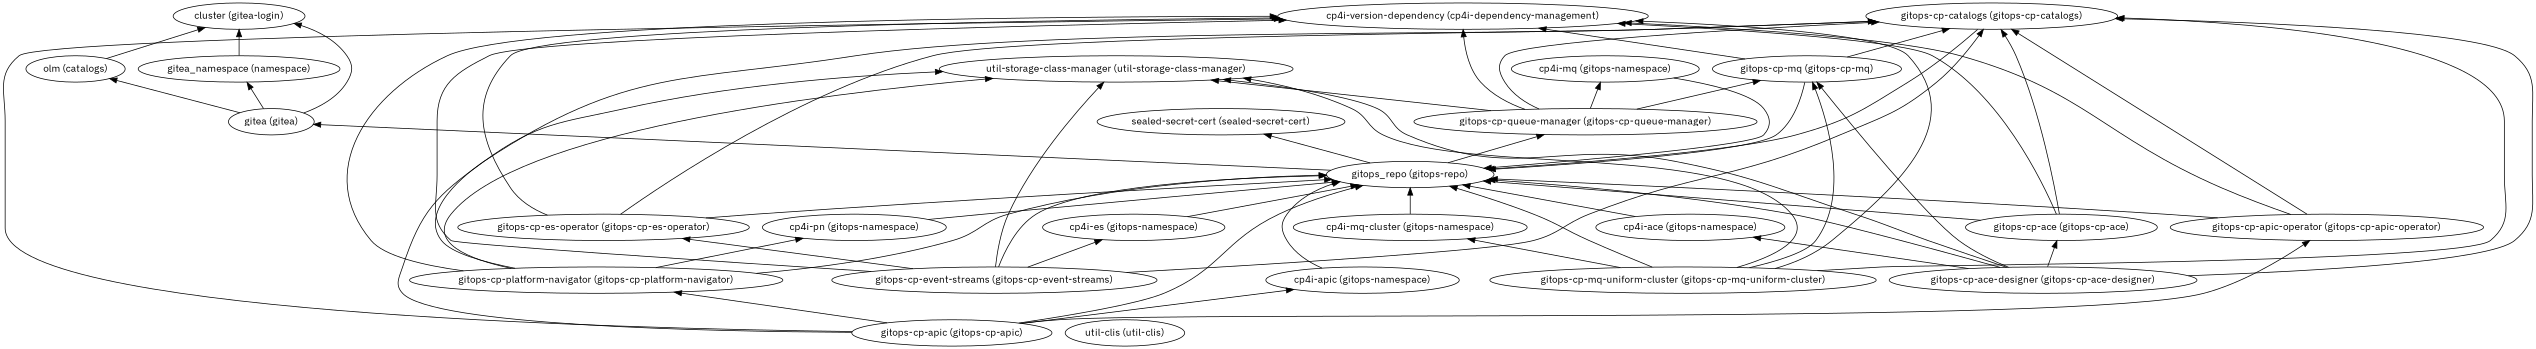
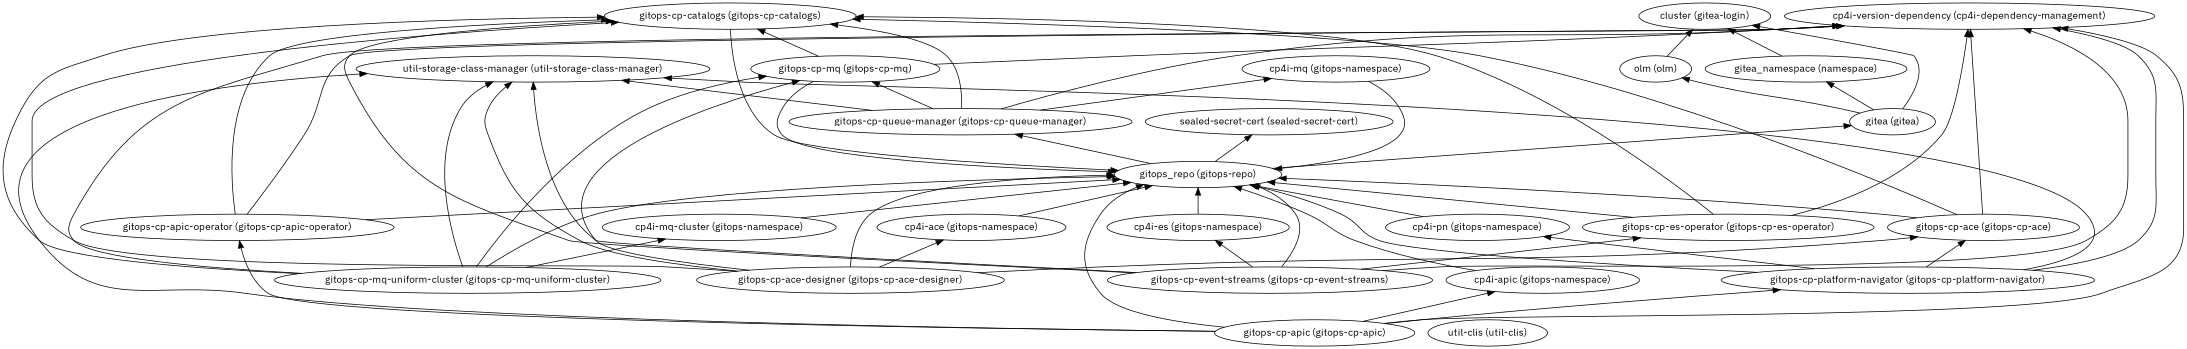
edge "gitops-cp-platform-navigator (gitops-cp-platform-navigator)" -> "gitops-cp-catalogs (gitops-cp-catalogs)": now "gitops-cp-platform-navigator (gitops-cp-platform-navigator)" -> "gitops-cp-ace (gitops-cp-ace)"
node "olm (catalogs)": label "olm (catalogs)" -> "olm (olm)"
